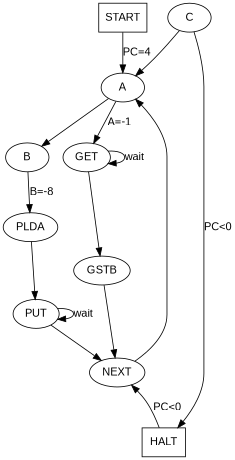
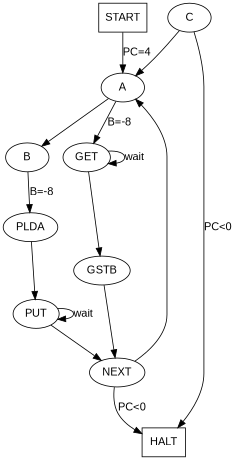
edge "A" -> "GET": label "A=-1" -> "B=-8"
edge "HALT" -> "NEXT": reversed
